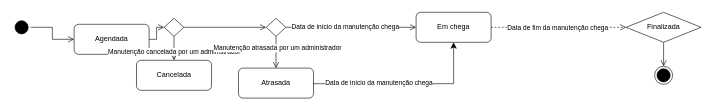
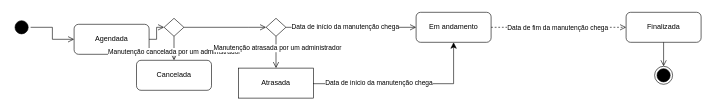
node "Em chega": label "Em chega" -> "Em andamento"
node "Finalizada": shape diamond -> rounded rectangle
node "Atrasada": shape rounded rectangle -> rectangle
